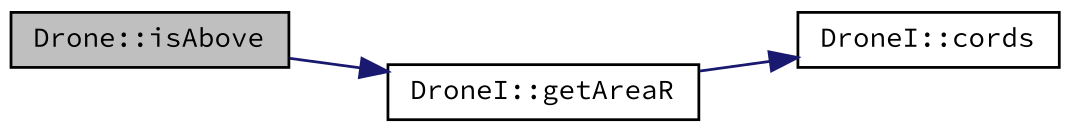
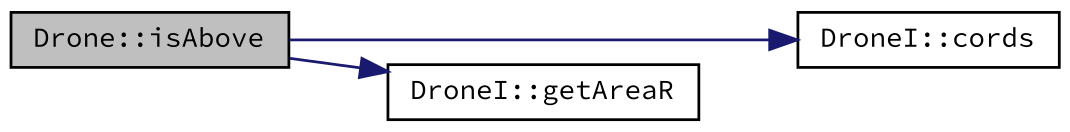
edge "DroneI::getAreaR" -> "DroneI::cords": now "Drone::isAbove" -> "DroneI::cords"
